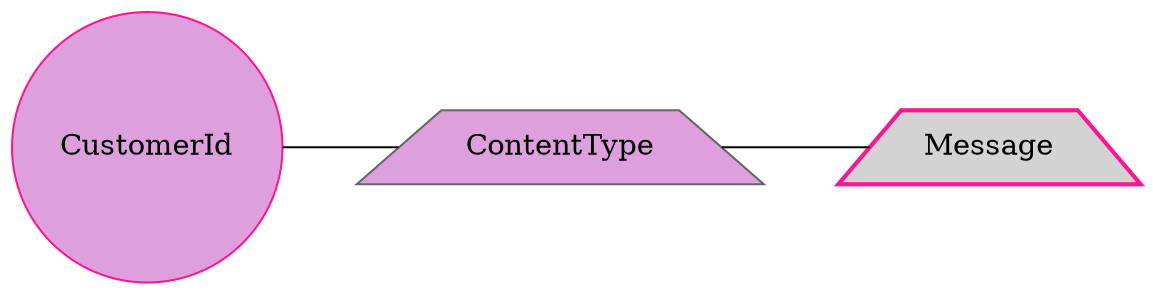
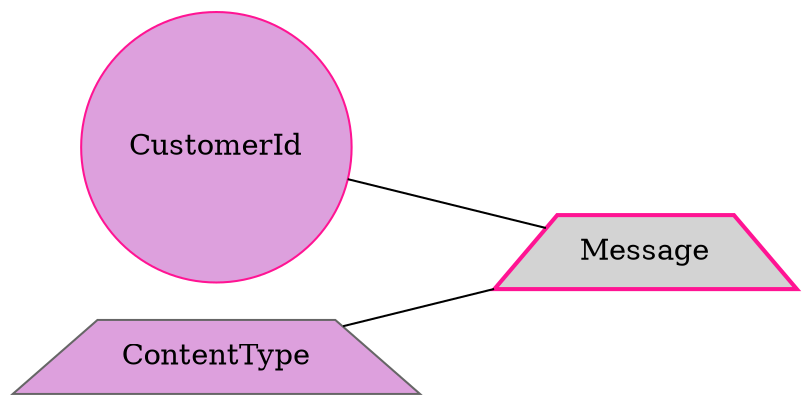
edge "CustomerId" -- "ContentType": now "CustomerId" -- "Message"
